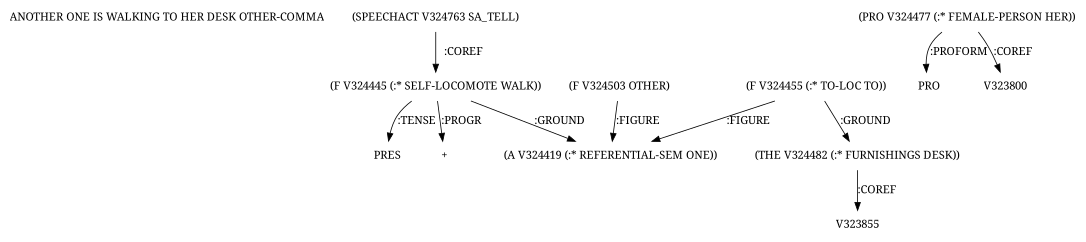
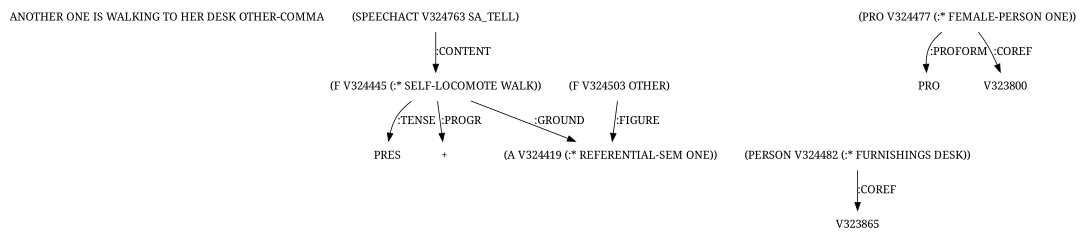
node "(PRO V324477 (:* FEMALE-PERSON HER))": label "(PRO V324477 (:* FEMALE-PERSON HER))" -> "(PRO V324477 (:* FEMALE-PERSON ONE))"
edge "(SPEECHACT V324763 SA_TELL)" -> "(F V324445 (:* SELF-LOCOMOTE WALK))": label ":COREF" -> ":CONTENT"
node "(F V324455 (:* TO-LOC TO))": removed
node "(THE V324482 (:* FURNISHINGS DESK))": label "(THE V324482 (:* FURNISHINGS DESK))" -> "(PERSON V324482 (:* FURNISHINGS DESK))"
node "V323855": label "V323855" -> "V323865"
